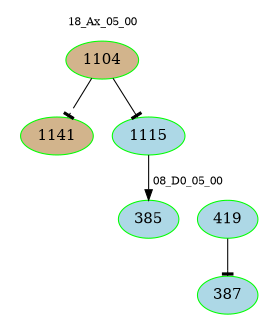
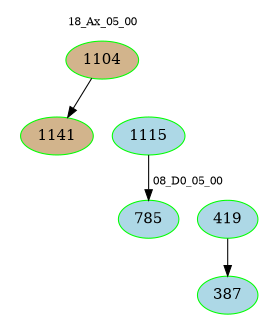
edge "1104" -> "1141": arrowhead tee -> normal
edge "1104" -> "1115": removed
node "385": label "385" -> "785"
edge "419" -> "387": arrowhead tee -> normal
